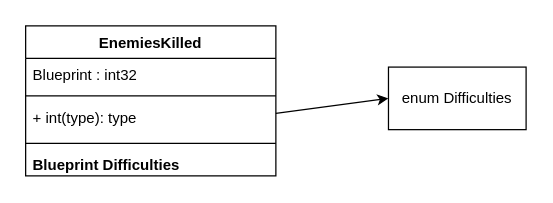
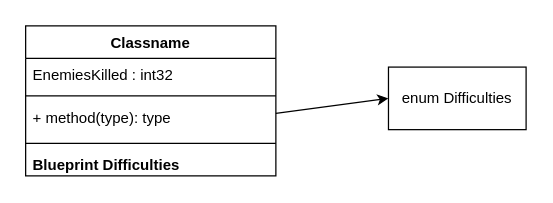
node "EnemiesKilled": label "EnemiesKilled" -> "Classname"
node "Blueprint : int32": label "Blueprint : int32" -> "EnemiesKilled : int32"
node "+ int(type): type": label "+ int(type): type" -> "+ method(type): type"
